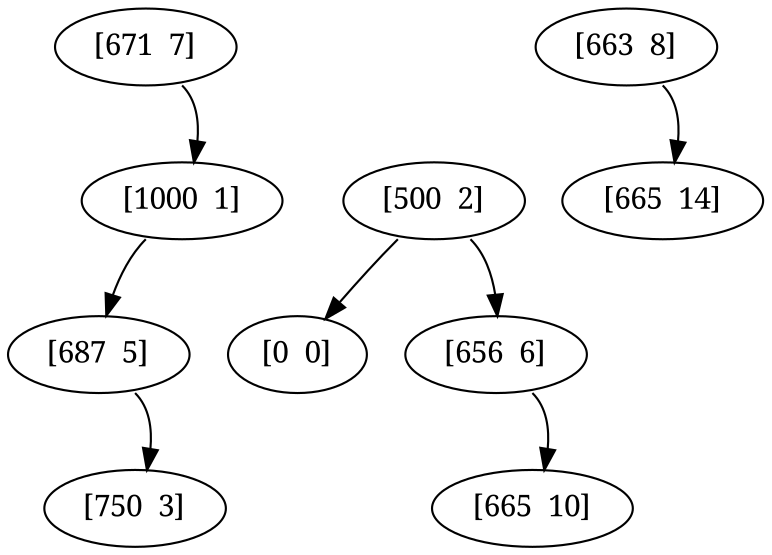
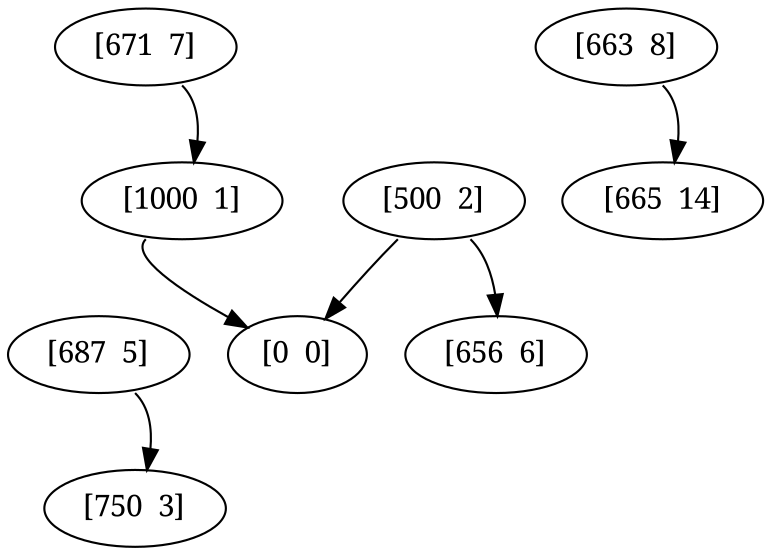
edge "[1000  1]" -> "[687  5]": now "[1000  1]" -> "[0  0]"
node "[665  10]": removed
